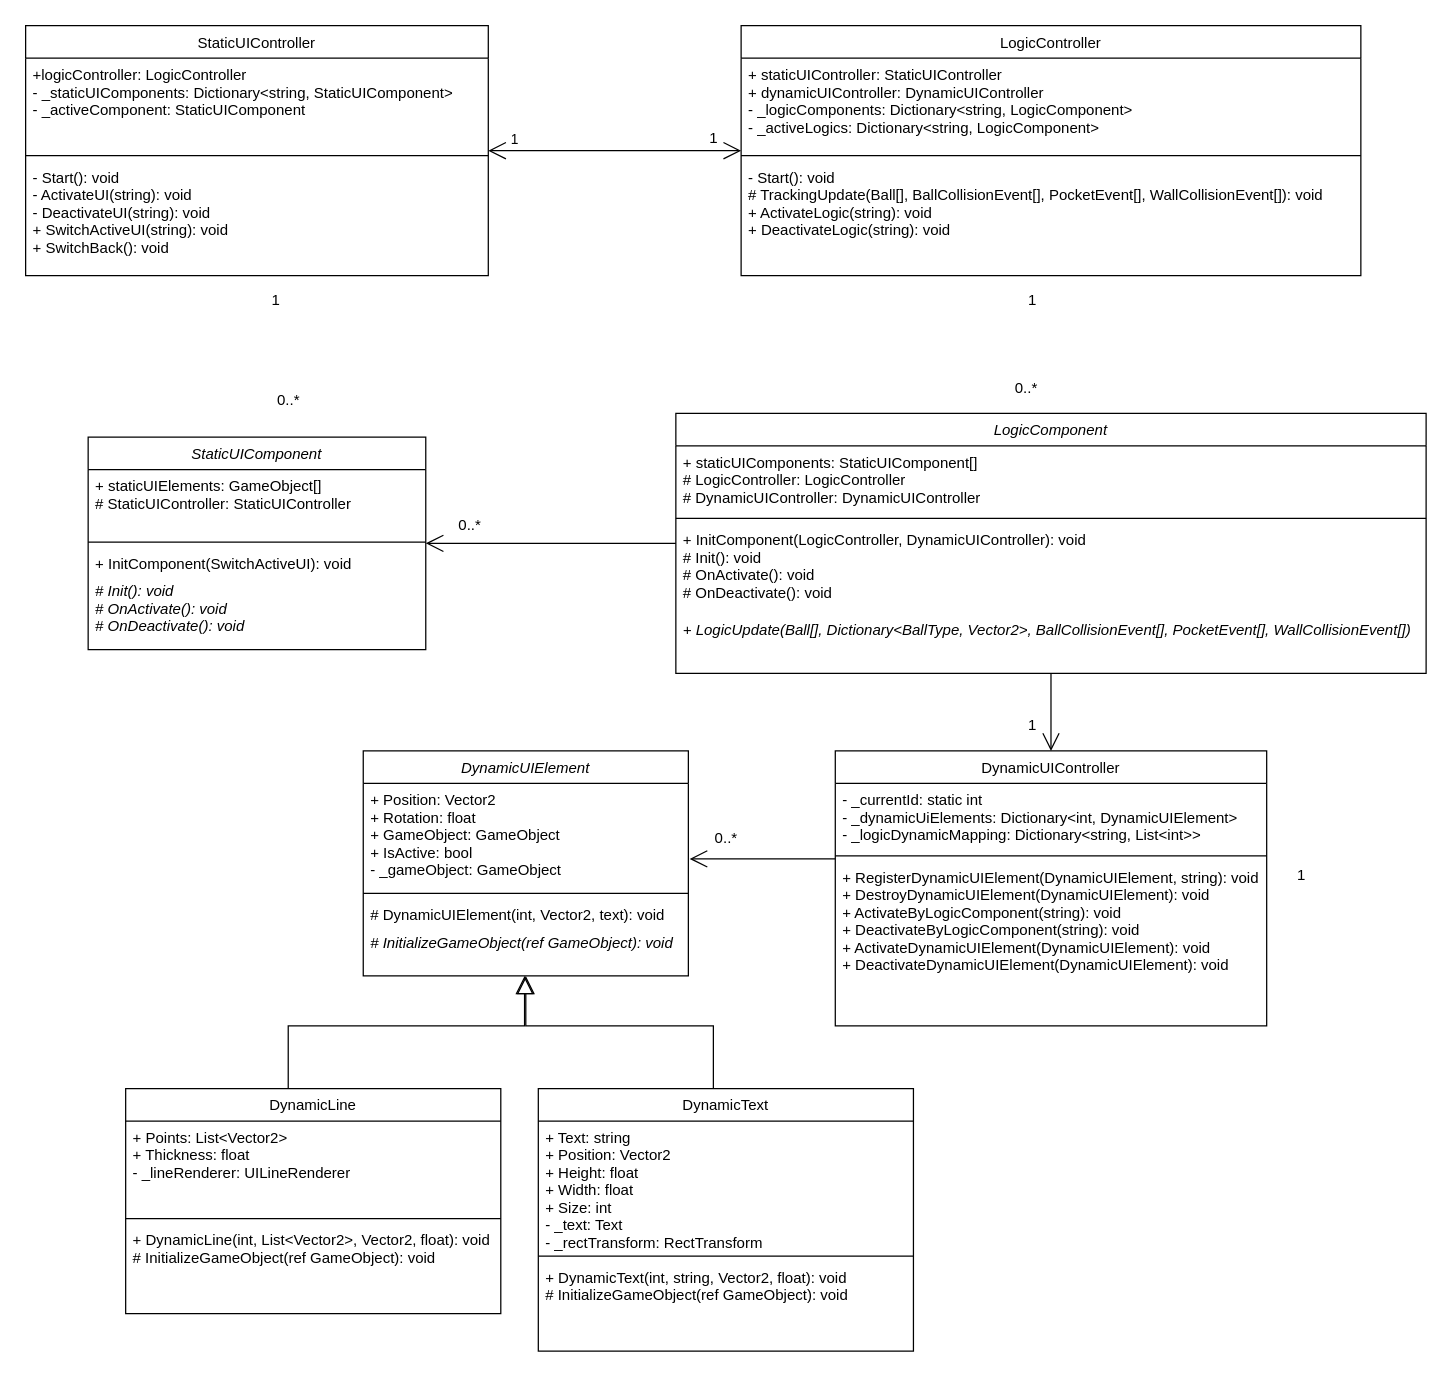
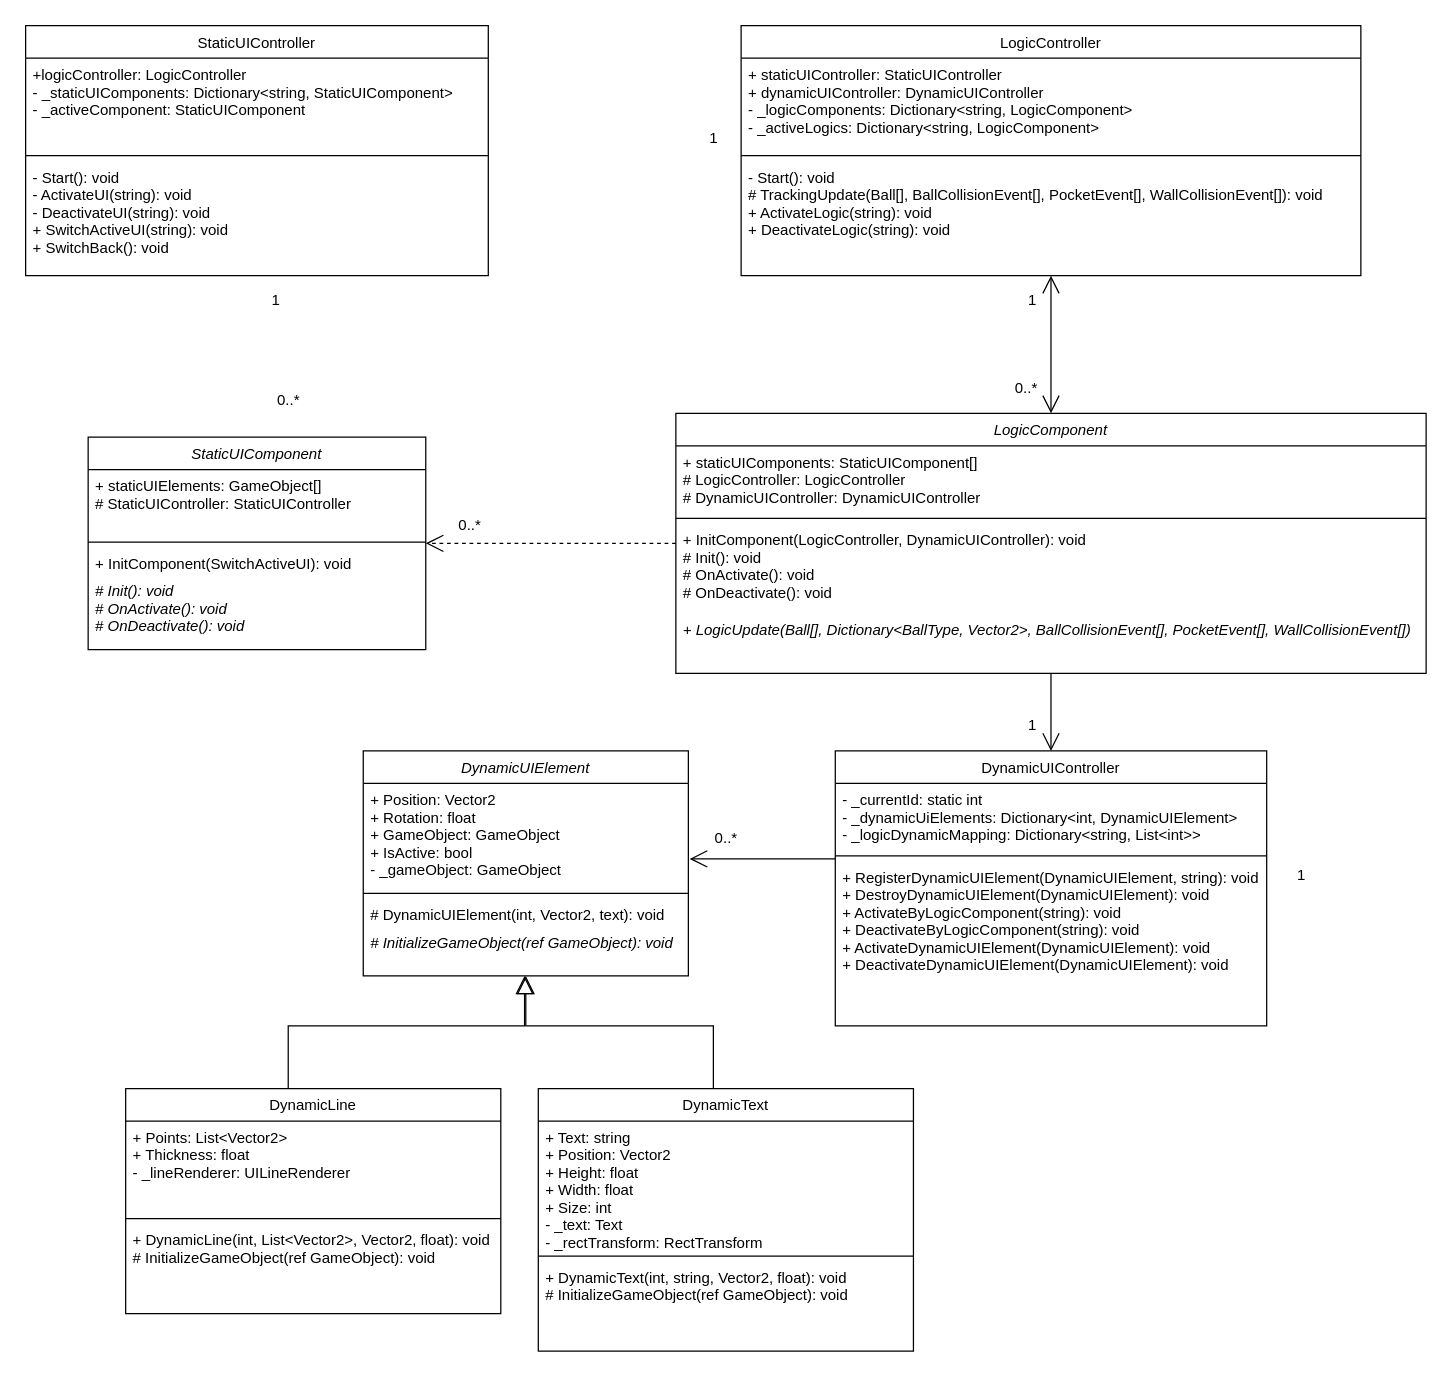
edge "StaticUIController" -- "LogicController": removed, label "1"
edge "LogicController" -- "LogicComponent": added
edge "LogicComponent" -> "StaticUIComponent": style solid -> dashed
